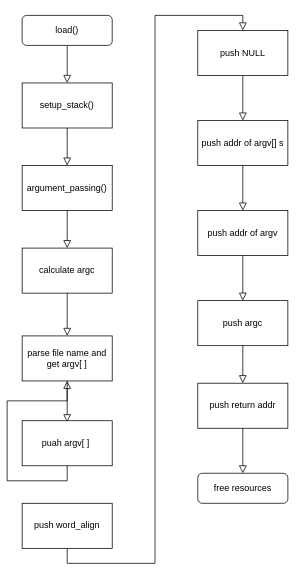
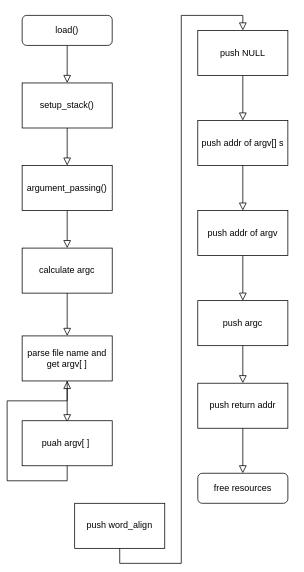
node "push word_align": moved (67, 525) -> (120, 525)
